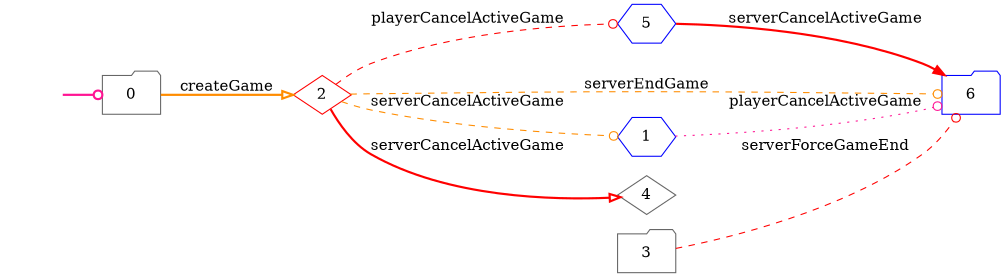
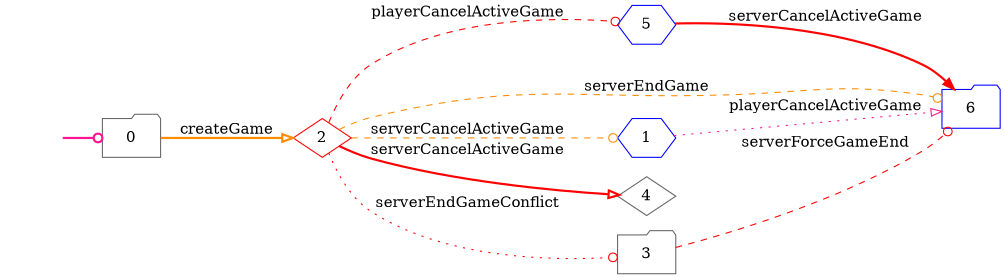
edge "1" -> "6": arrowhead odot -> onormal
edge "2" -> "3": added, label "serverEndGameConflict"
